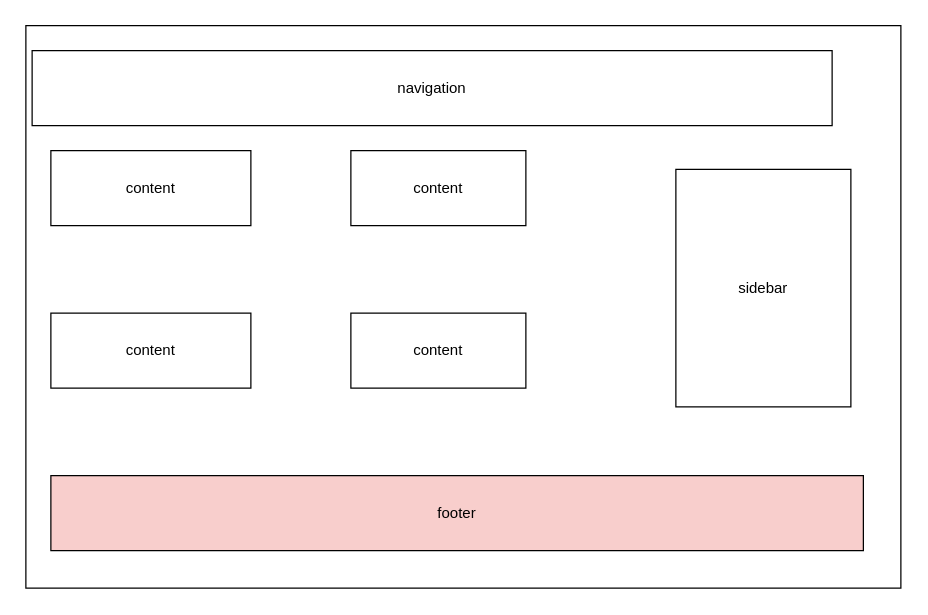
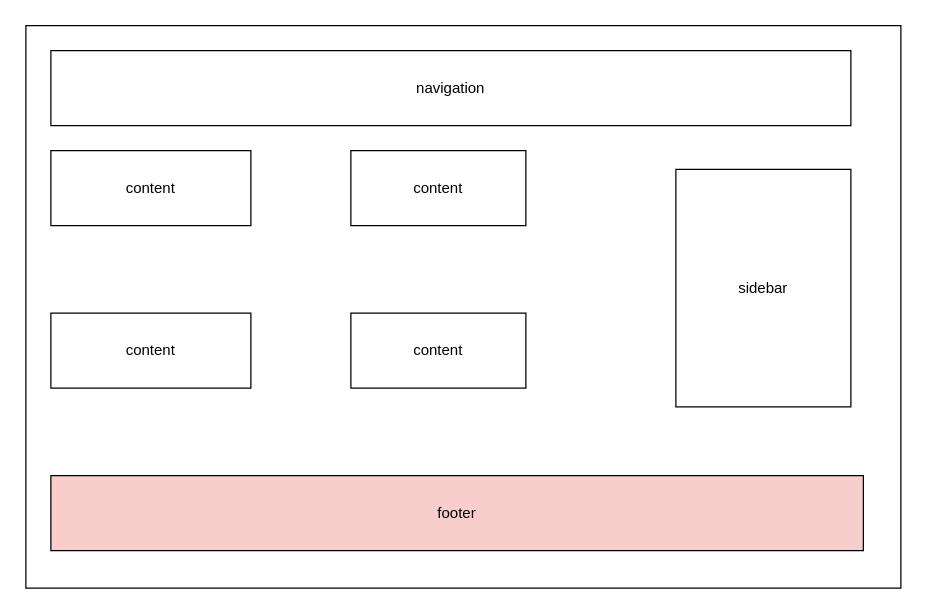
node "navigation": moved (432, 88) -> (451, 88)
